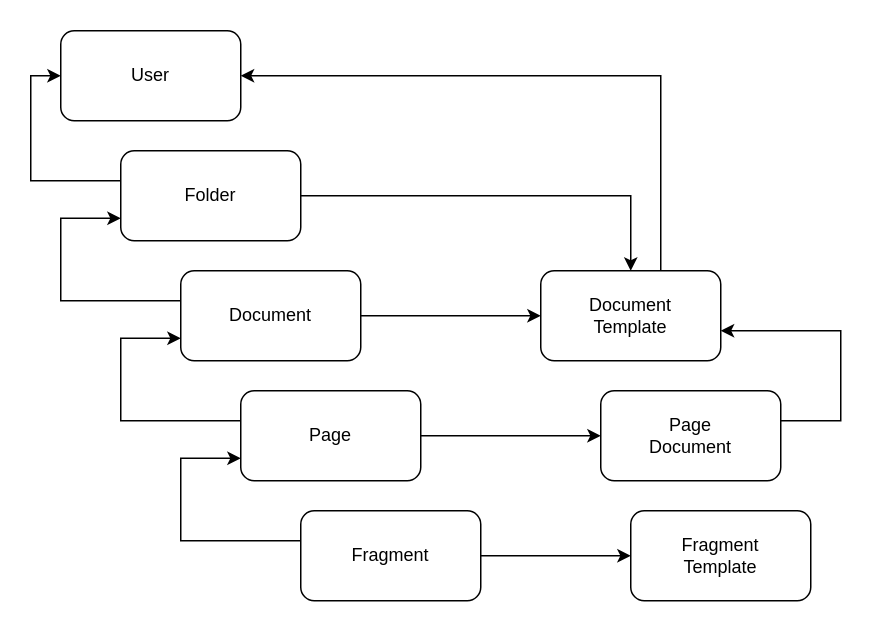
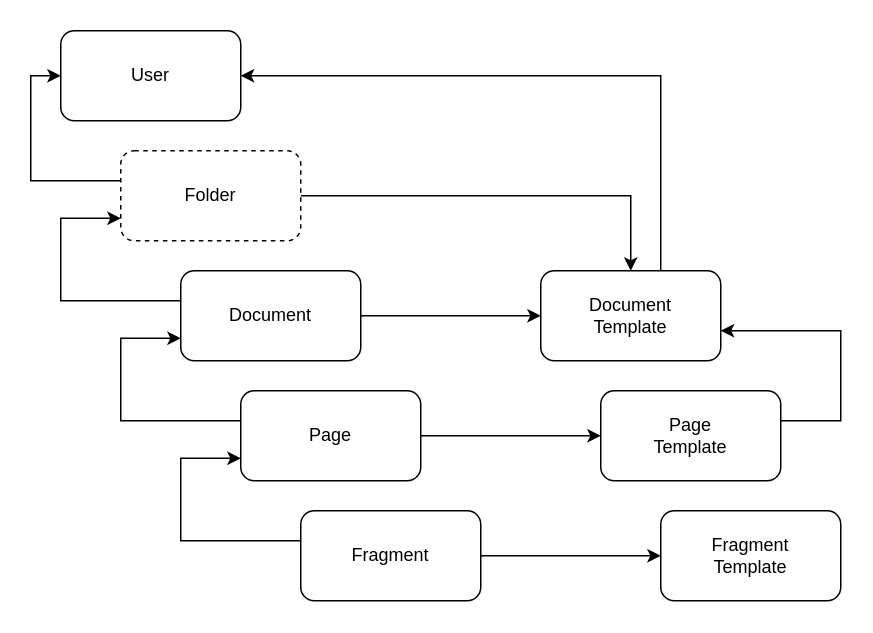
node "Folder": style solid -> dashed
node "Page Document": label "Page Document" -> "Page Template"
node "Fragment Template": moved (721, 556) -> (751, 556)
